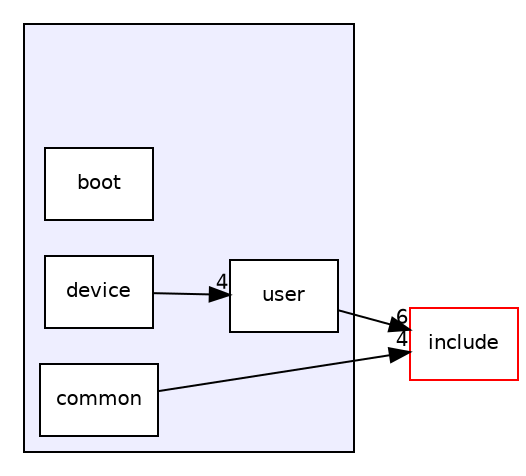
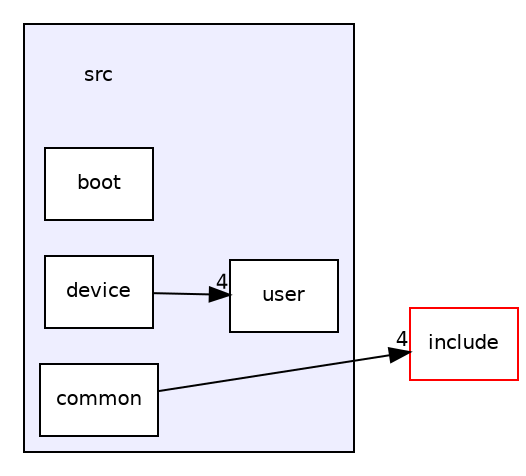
node "src": added
edge "user" -> "include": removed
